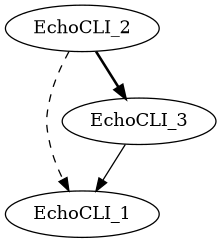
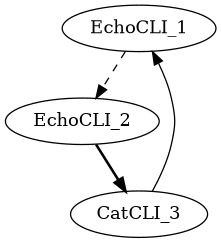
edge "EchoCLI_2" -> "EchoCLI_1": reversed
node "EchoCLI_3": label "EchoCLI_3" -> "CatCLI_3"
